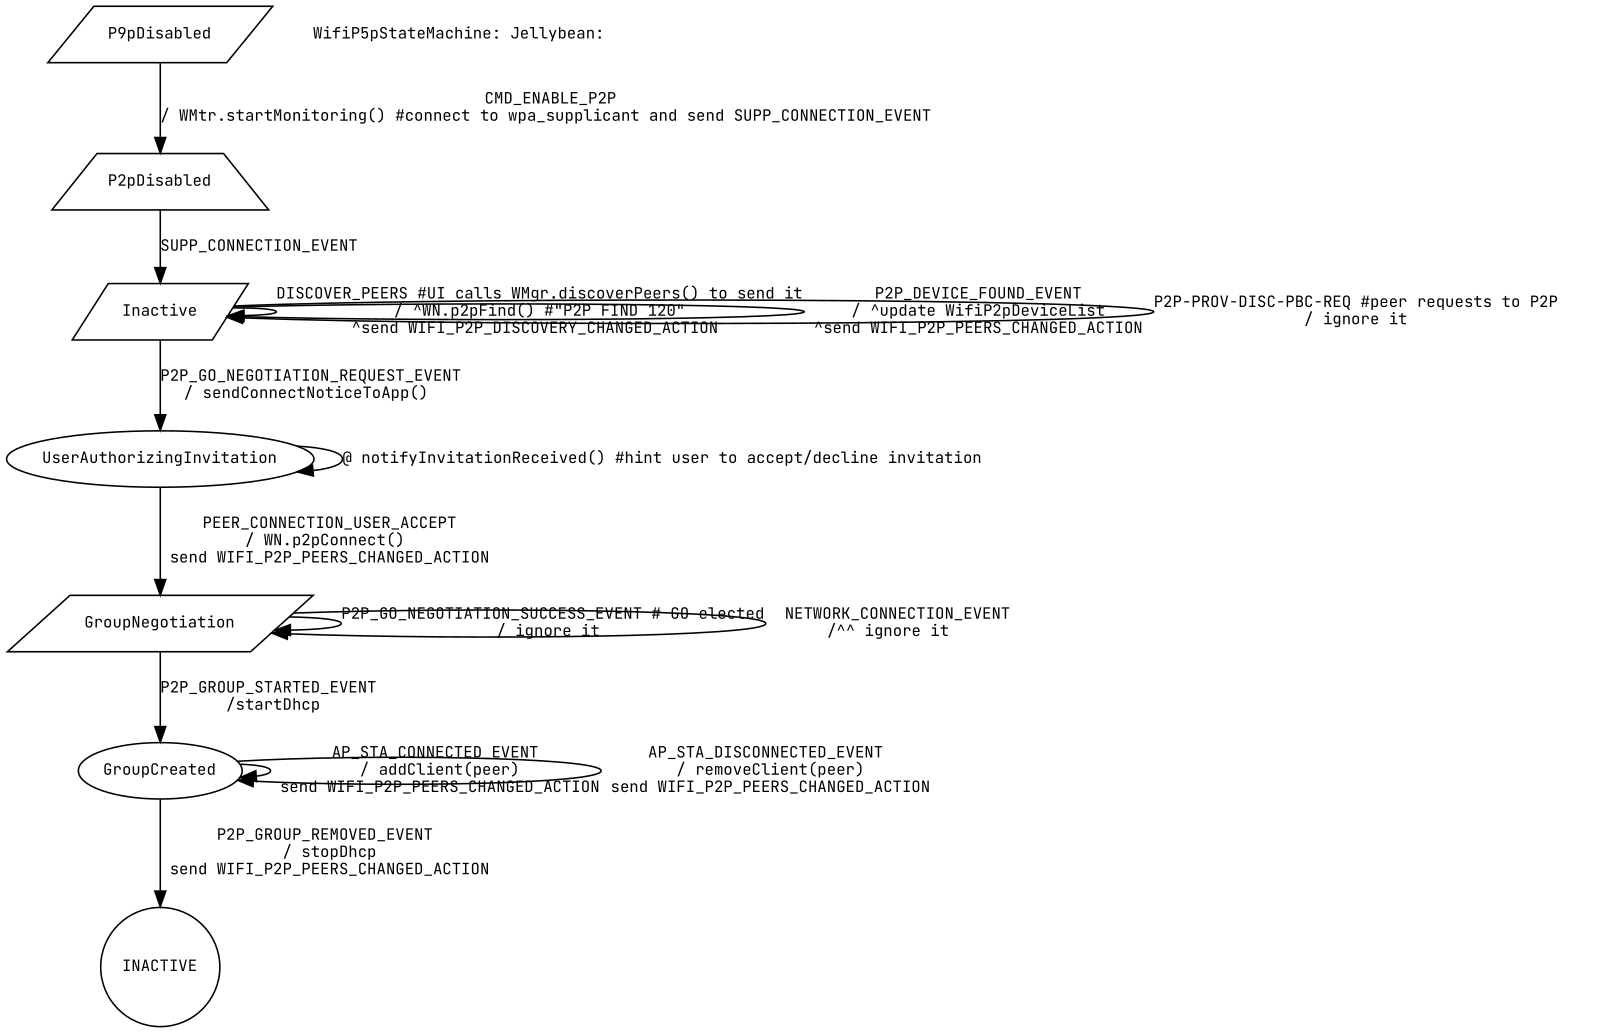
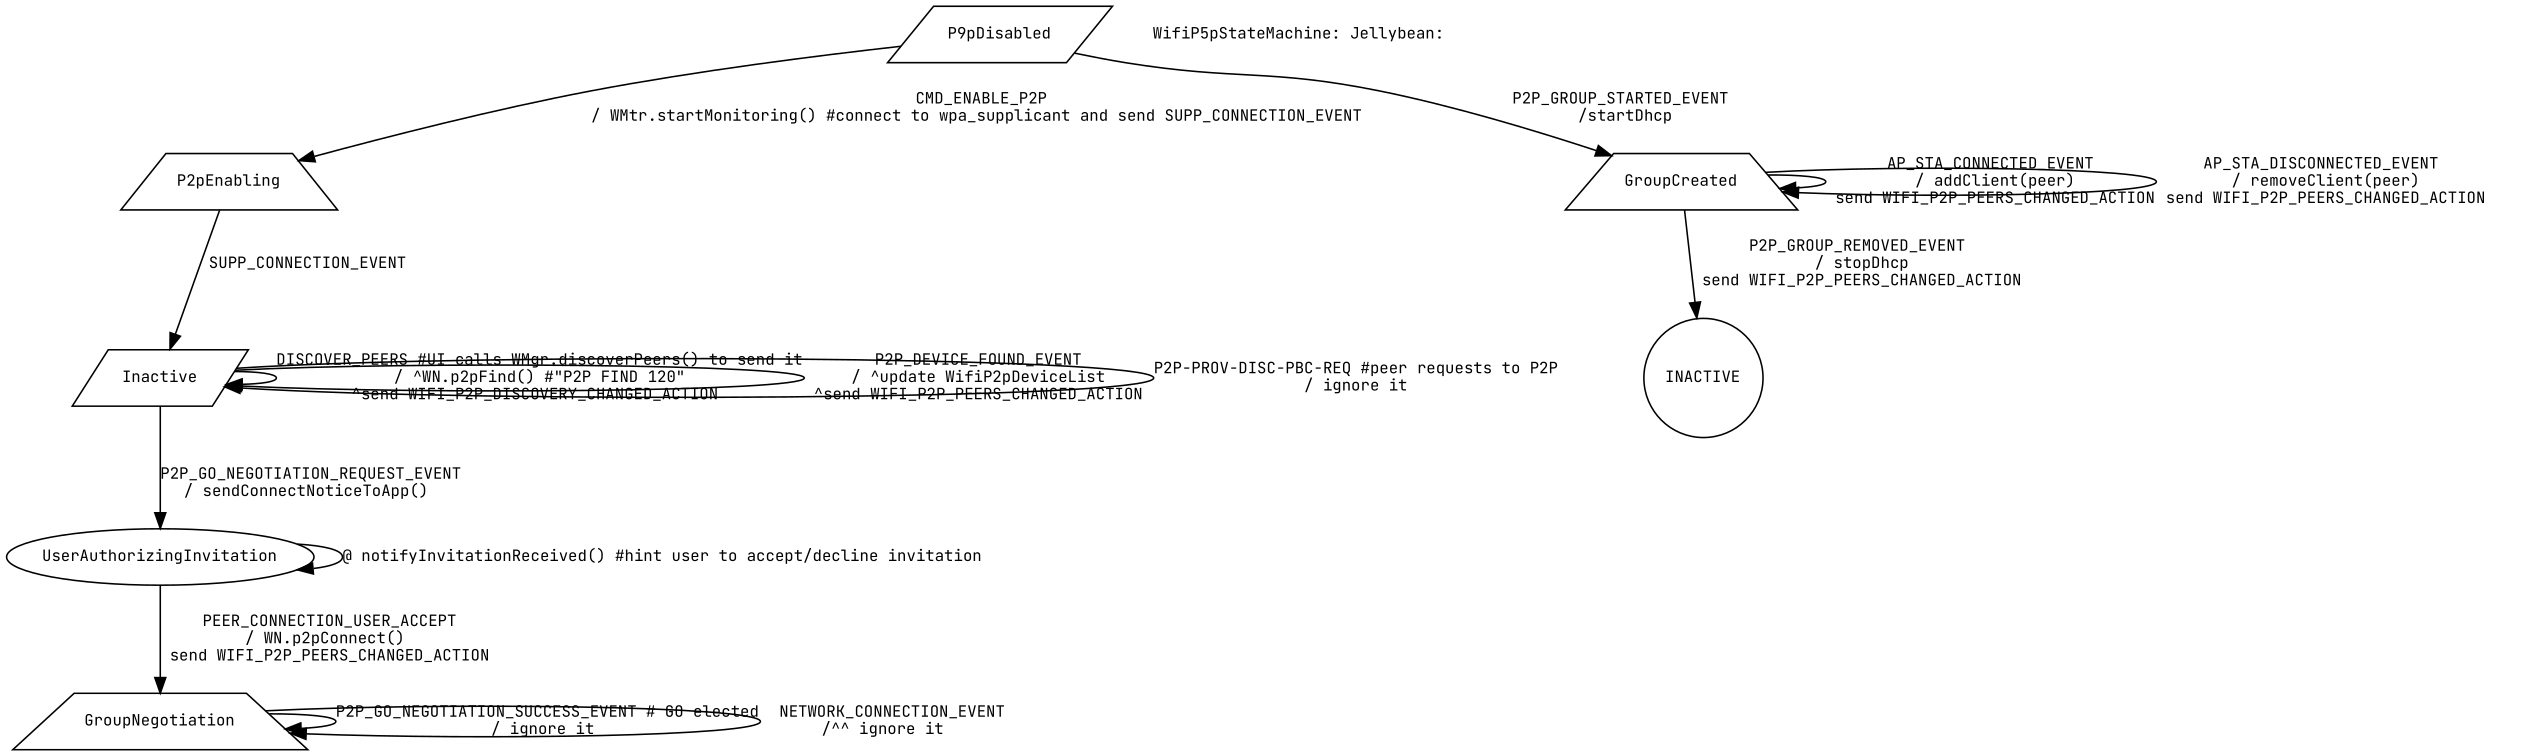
node "P2pDisabled": label "P2pDisabled" -> "P2pEnabling"
node "GroupNegotiation": shape parallelogram -> trapezium
edge "GroupNegotiation" -> "GroupCreated": now "P9pDisabled" -> "GroupCreated"
node "GroupCreated": shape ellipse -> trapezium
